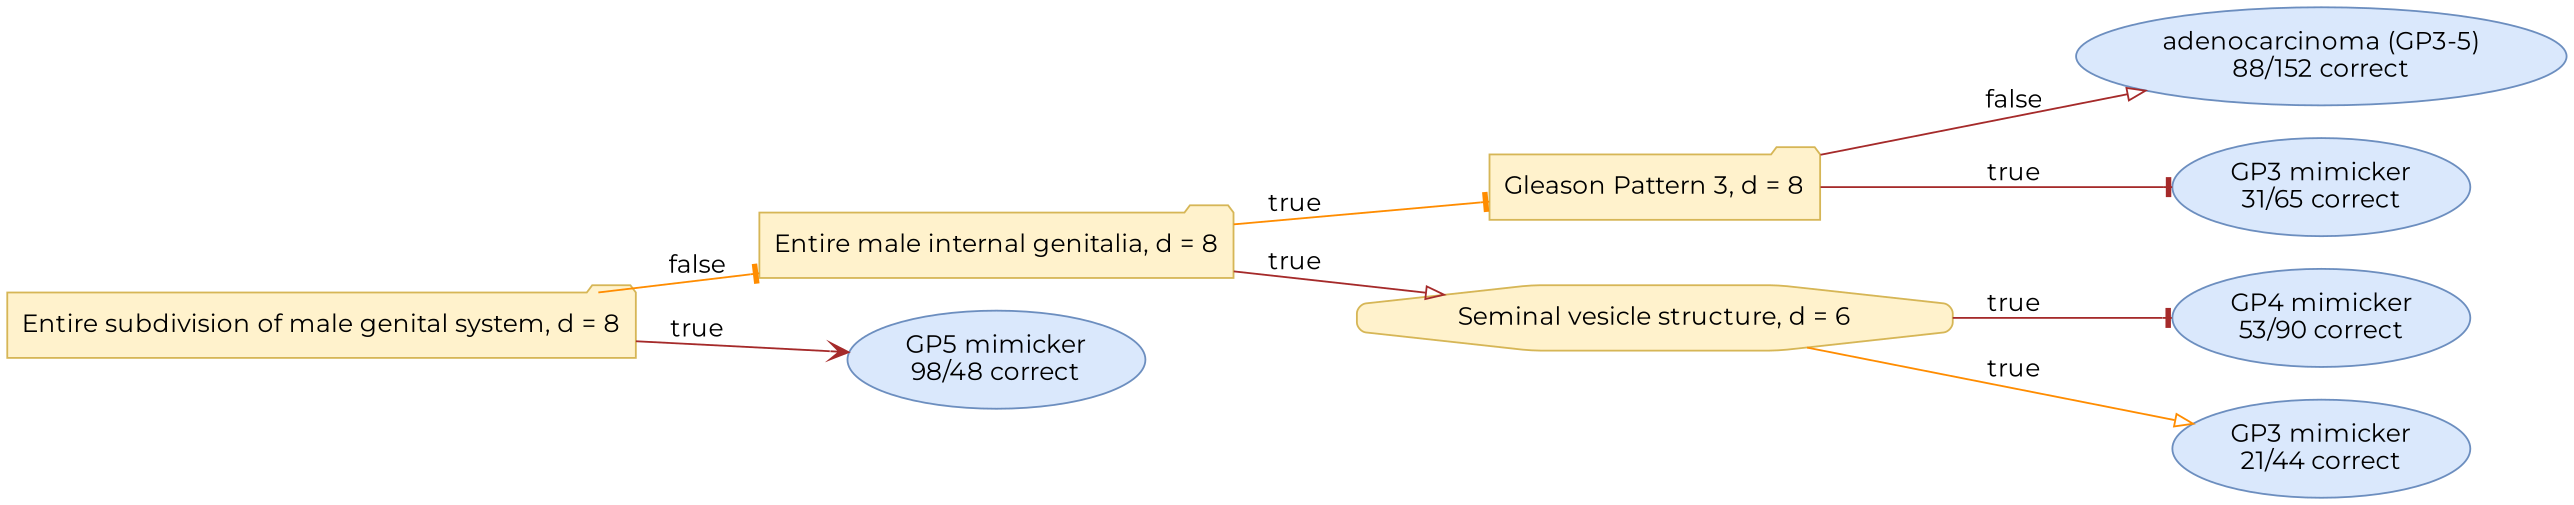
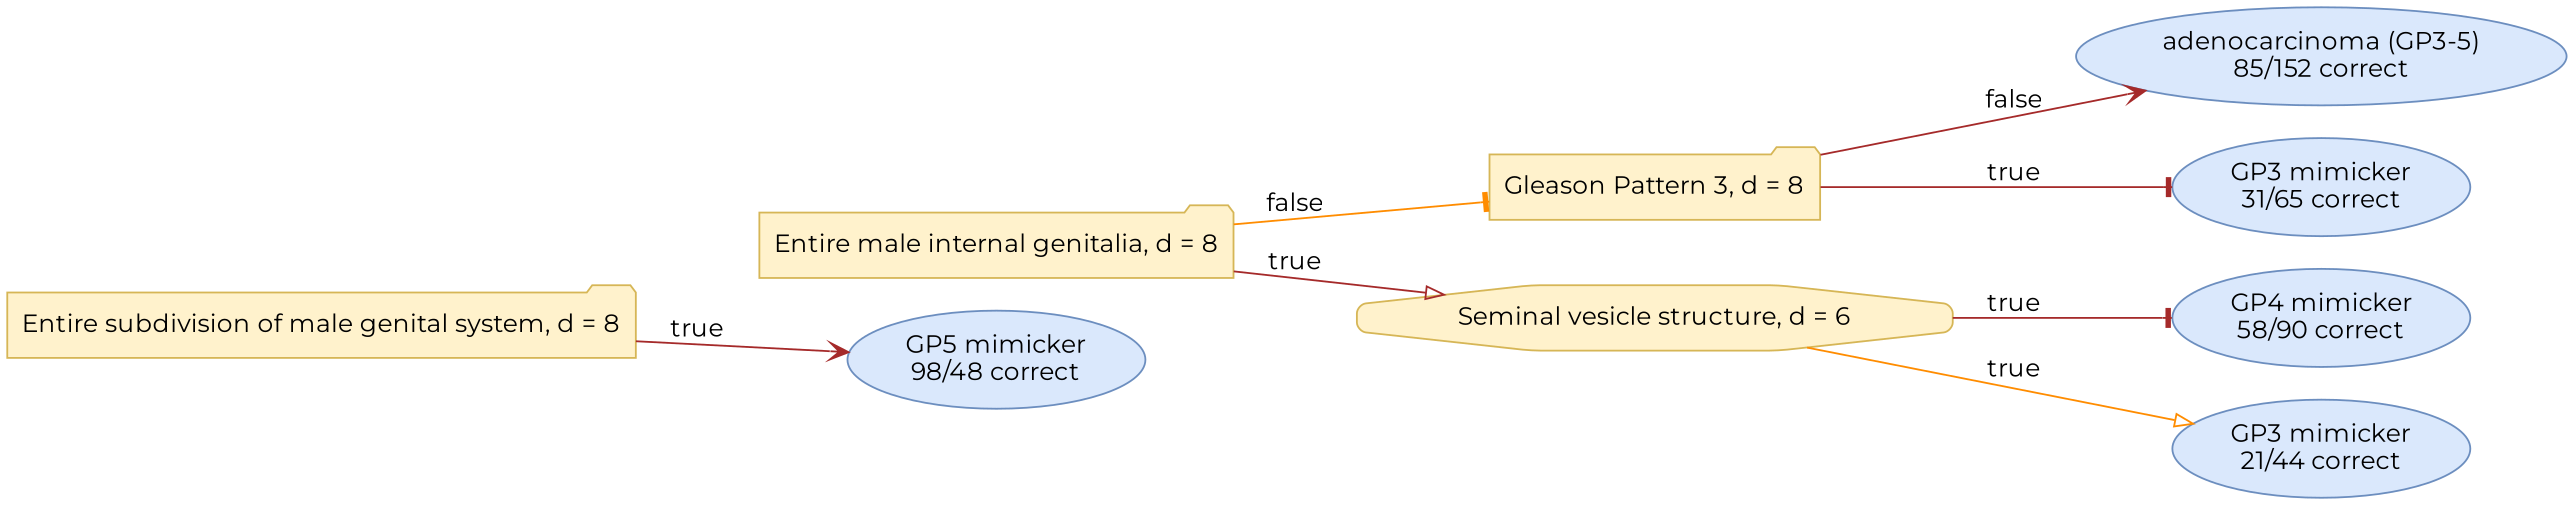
node "adenocarcinoma (GP3-5)": text "88/152 correct" -> "85/152 correct"
edge "Gleason Pattern 3, d = 8" -> "adenocarcinoma (GP3-5)": arrowhead onormal -> vee
edge "Entire male internal genitalia, d = 8" -> "Gleason Pattern 3, d = 8": label "true" -> "false"
edge "Entire subdivision of male genital system, d = 8" -> "Entire male internal genitalia, d = 8": removed, label "false"
node "GP4 mimicker": text "53/90 correct" -> "58/90 correct"
